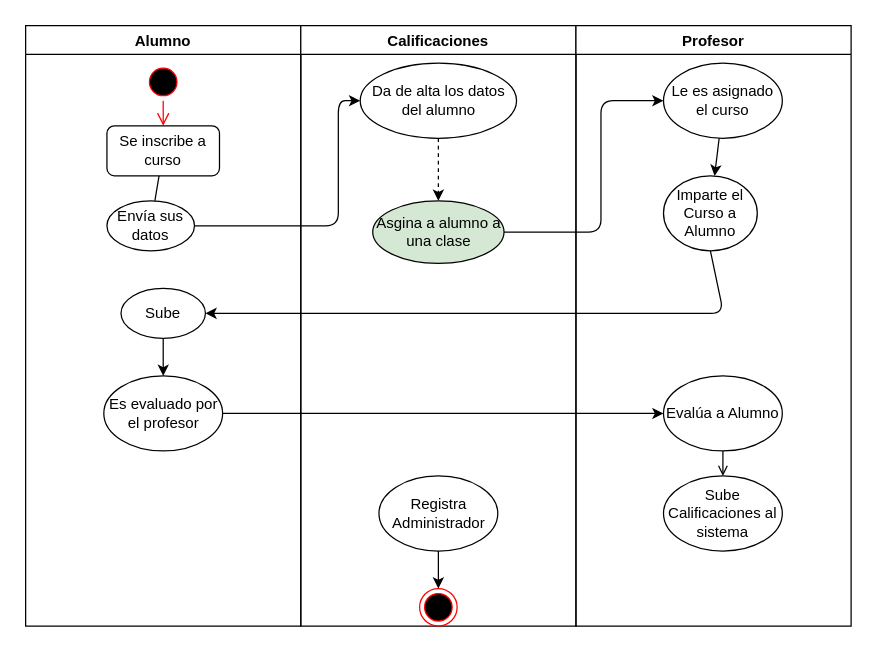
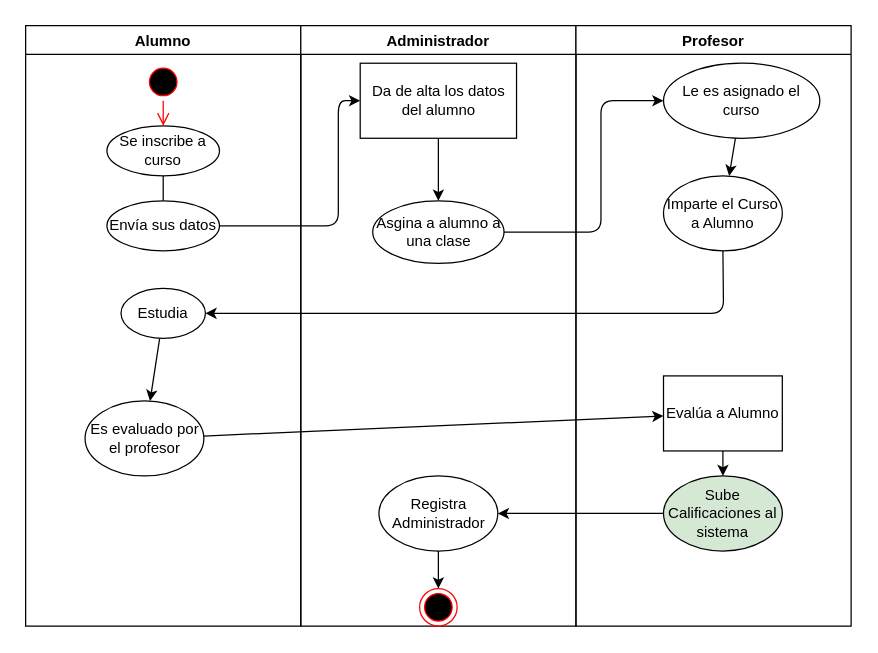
node "Calificaciones": label "Calificaciones" -> "Administrador"
node "Da de alta los datos del alumno": shape ellipse -> rectangle
node "Le es asignado el curso": size 119x75 -> 156x75
node "Se inscribe a curso": shape rounded rectangle -> ellipse
edge "Da de alta los datos del alumno" -> "Asgina a alumno a una clase": style dashed -> solid
node "Imparte el Curso a Alumno": size 94x75 -> 119x75
node "Envía sus datos": size 88x50 -> 113x50
node "Asgina a alumno a una clase": fillcolor #d5e8d4 -> #ffffff
node "Sube": label "Sube" -> "Estudia"
node "Es evaluado por el profesor": moved (163, 413) -> (144, 438)
node "Evalúa a Alumno": shape ellipse -> rectangle
edge "Evalúa a Alumno" -> "Sube Calificaciones al sistema": arrowhead open -> classic
edge "Sube Calificaciones al sistema" -> "Registra Administrador": added
node "Sube Calificaciones al sistema": fillcolor #ffffff -> #d5e8d4
